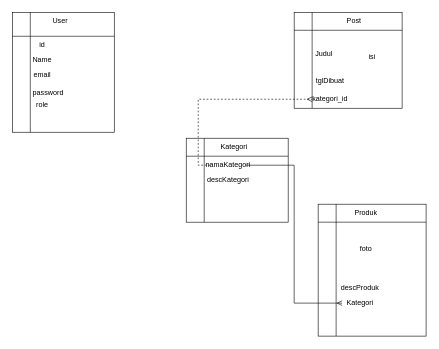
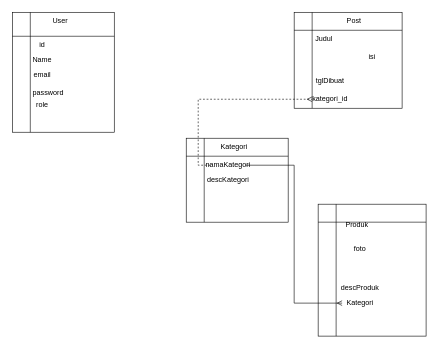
node "Judul": moved (324, 54) -> (324, 39)
node "Produk": moved (366, 213) -> (357, 225)
node "foto": moved (366, 249) -> (360, 249)
